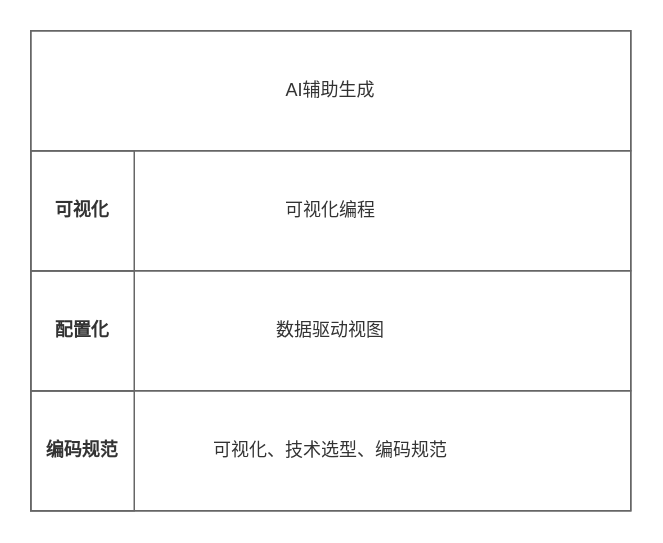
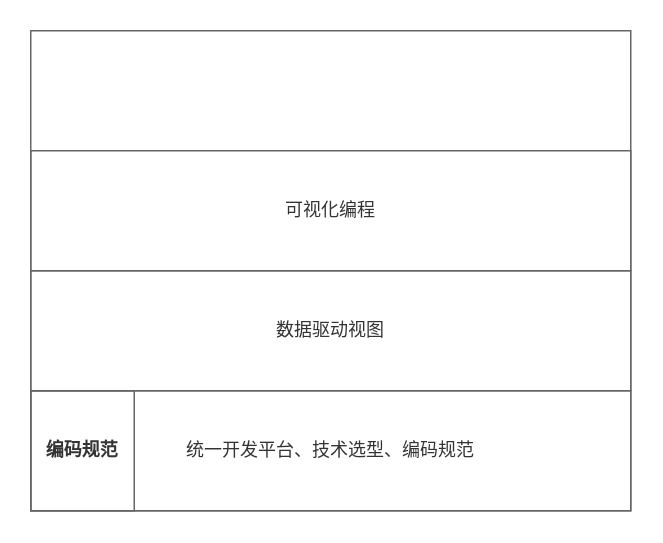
node "AI辅助生成": removed
node "可视化": removed
node "配置化": removed
node "可视化、技术选型、编码规范": label "可视化、技术选型、编码规范" -> "统一开发平台、技术选型、编码规范"
